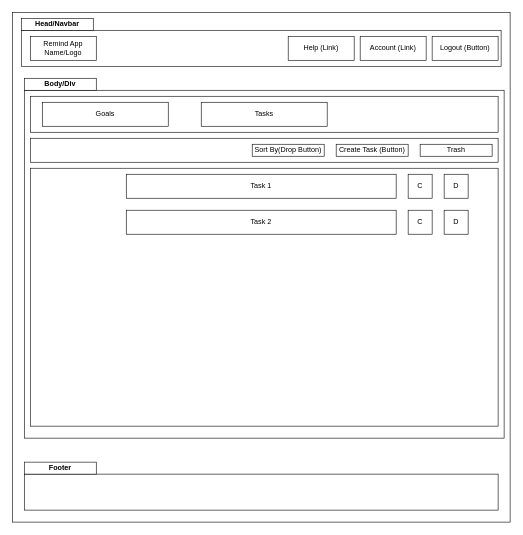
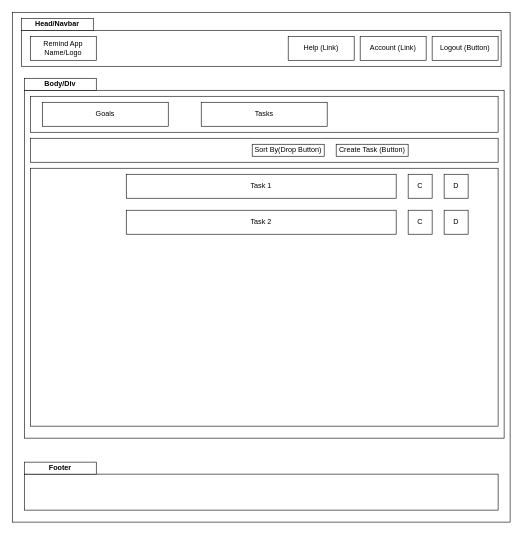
node "Trash": removed
